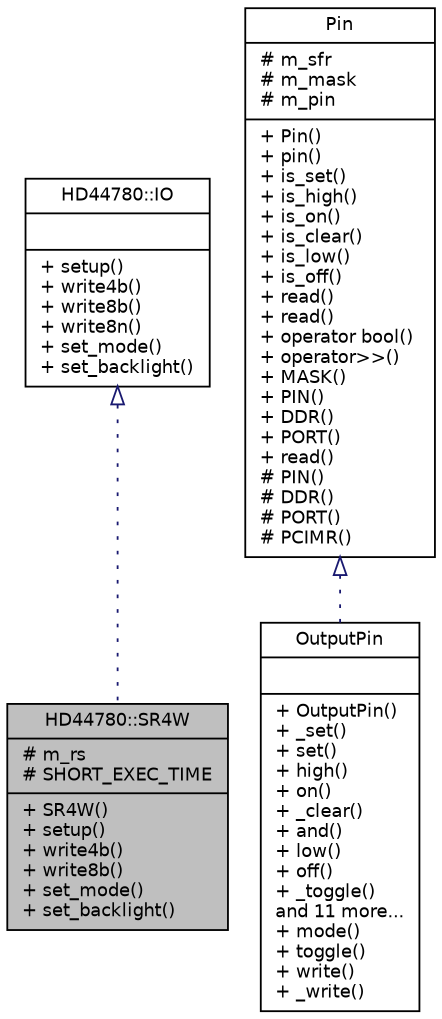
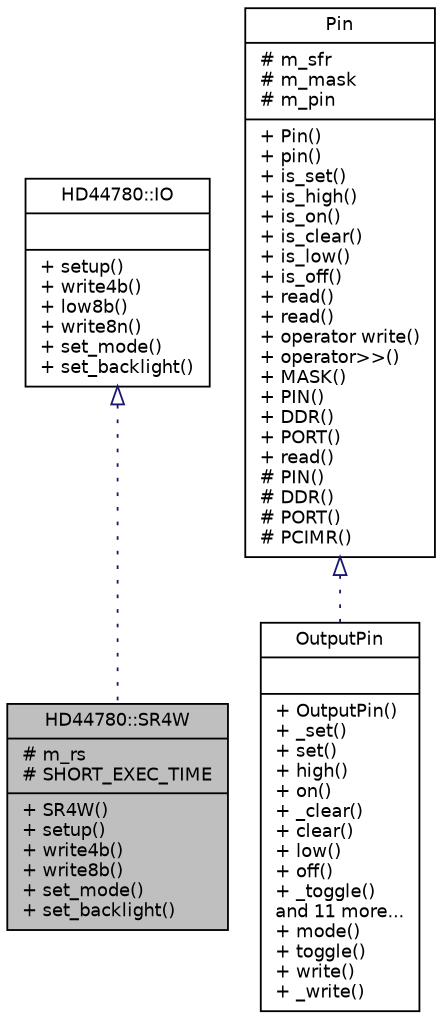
node "HD44780::IO": text "+ write8b()" -> "+ low8b()"
node "Pin": text "+ operator bool()" -> "+ operator write()"
node "OutputPin": text "+ and()" -> "+ clear()"
